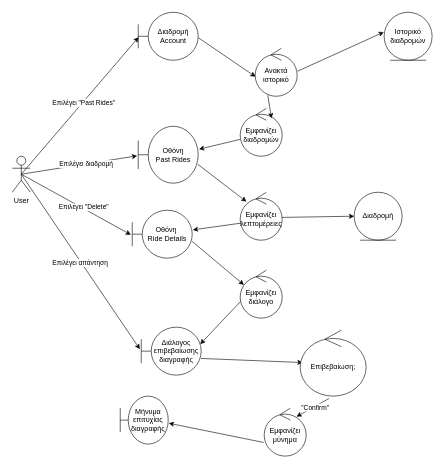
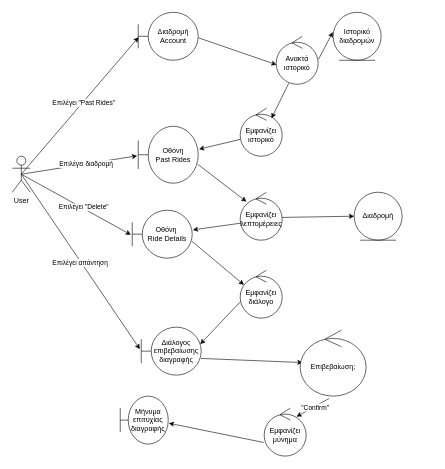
node "Ιστορικό διαδρομών": moved (408, 36) -> (357, 36)
node "Ανακτά ιστορικό": moved (276, 72) -> (297, 60)
node "Εμφανίζει διαδρομών": label "Εμφανίζει διαδρομών" -> "Εμφανίζει ιστορικό"
